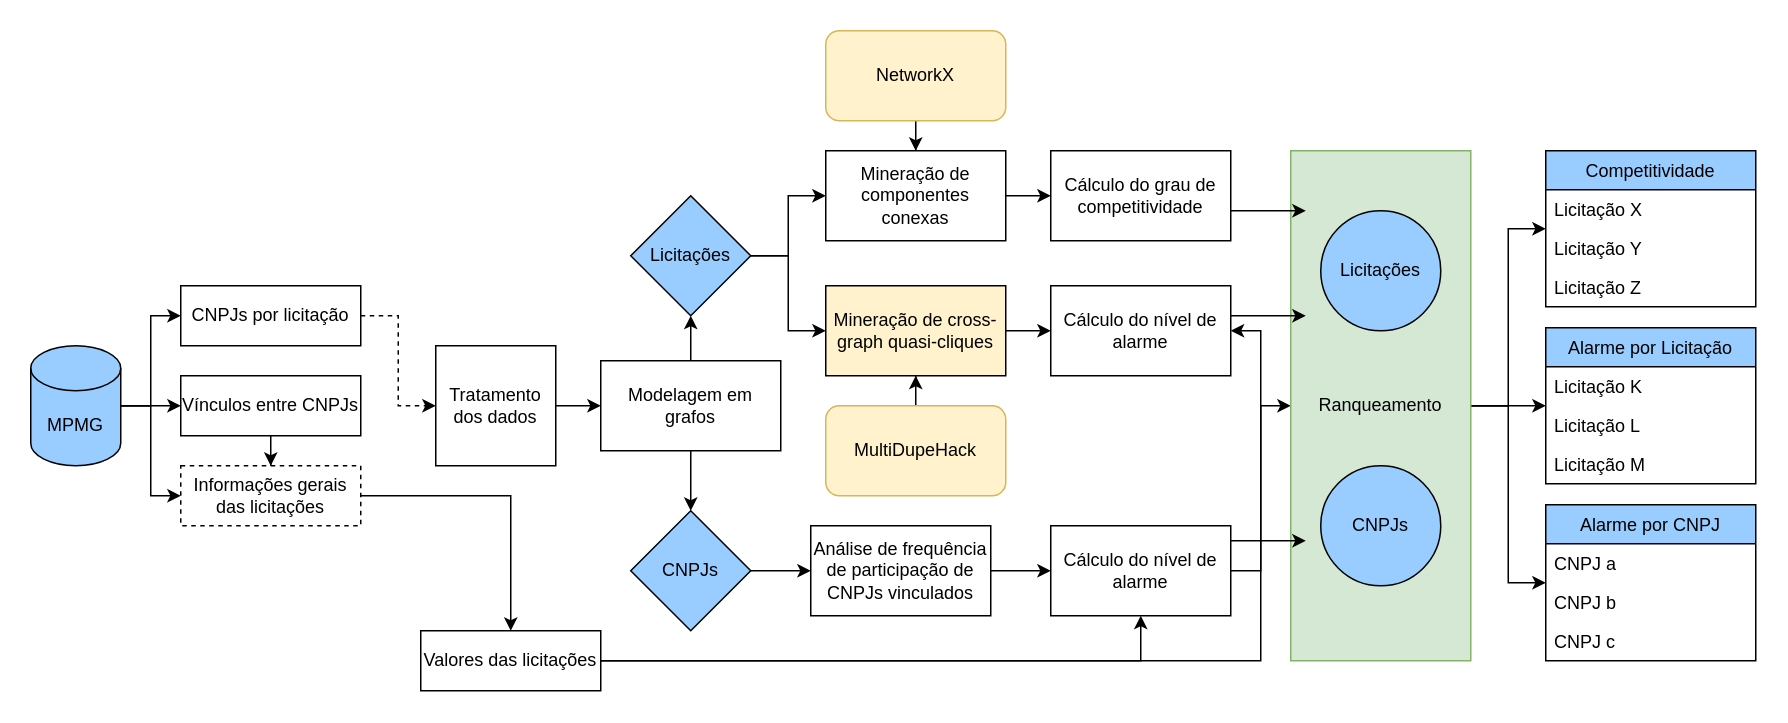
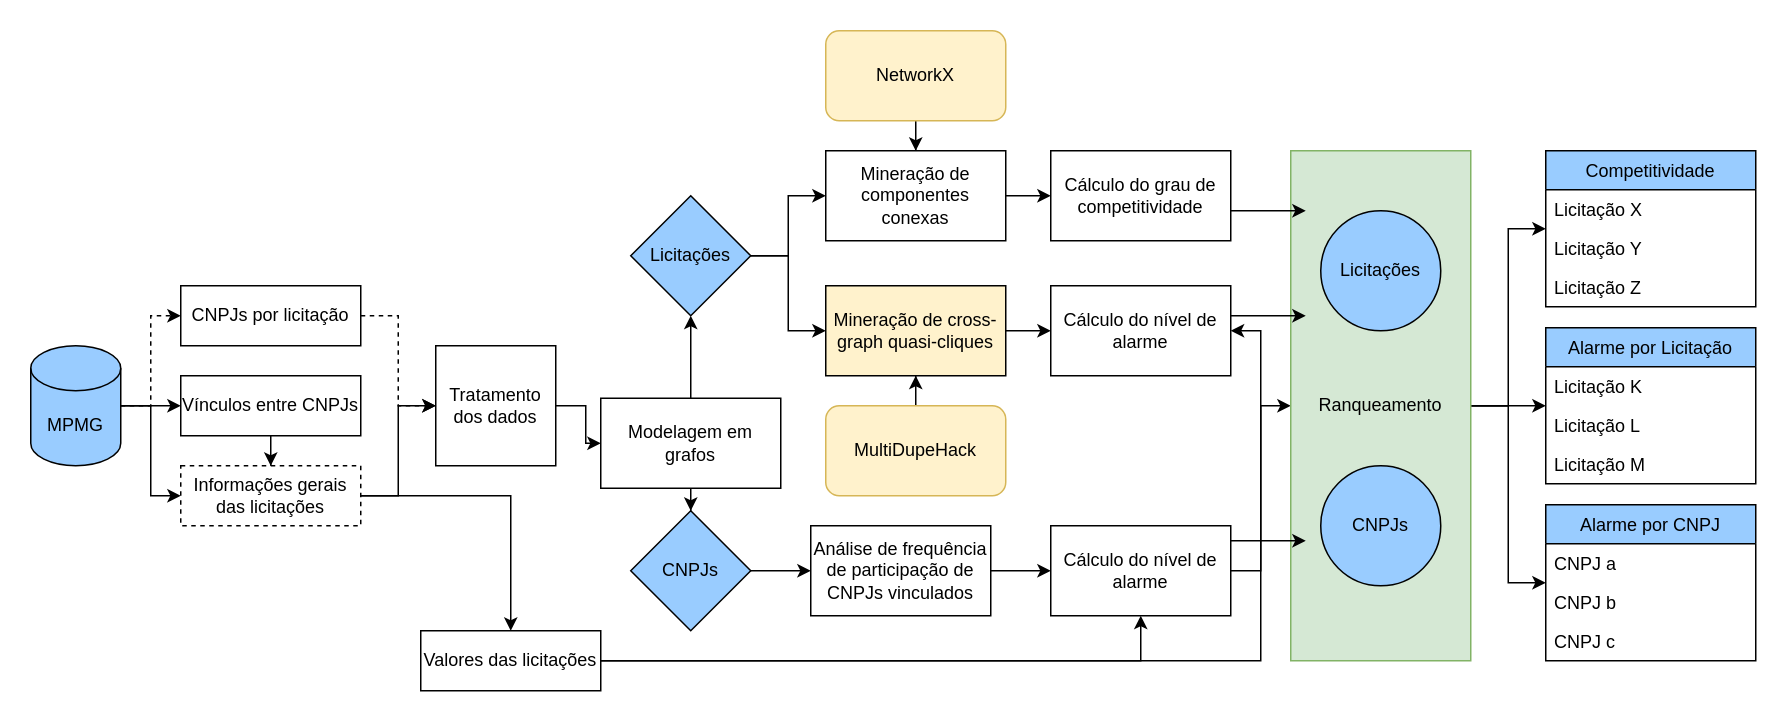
edge "MPMG" -> "CNPJs por licitação": style solid -> dashed
node "Modelagem em grafos": moved (691, 406) -> (691, 443)
edge "Informações gerais das licitações" -> "Tratamento dos dados": added
